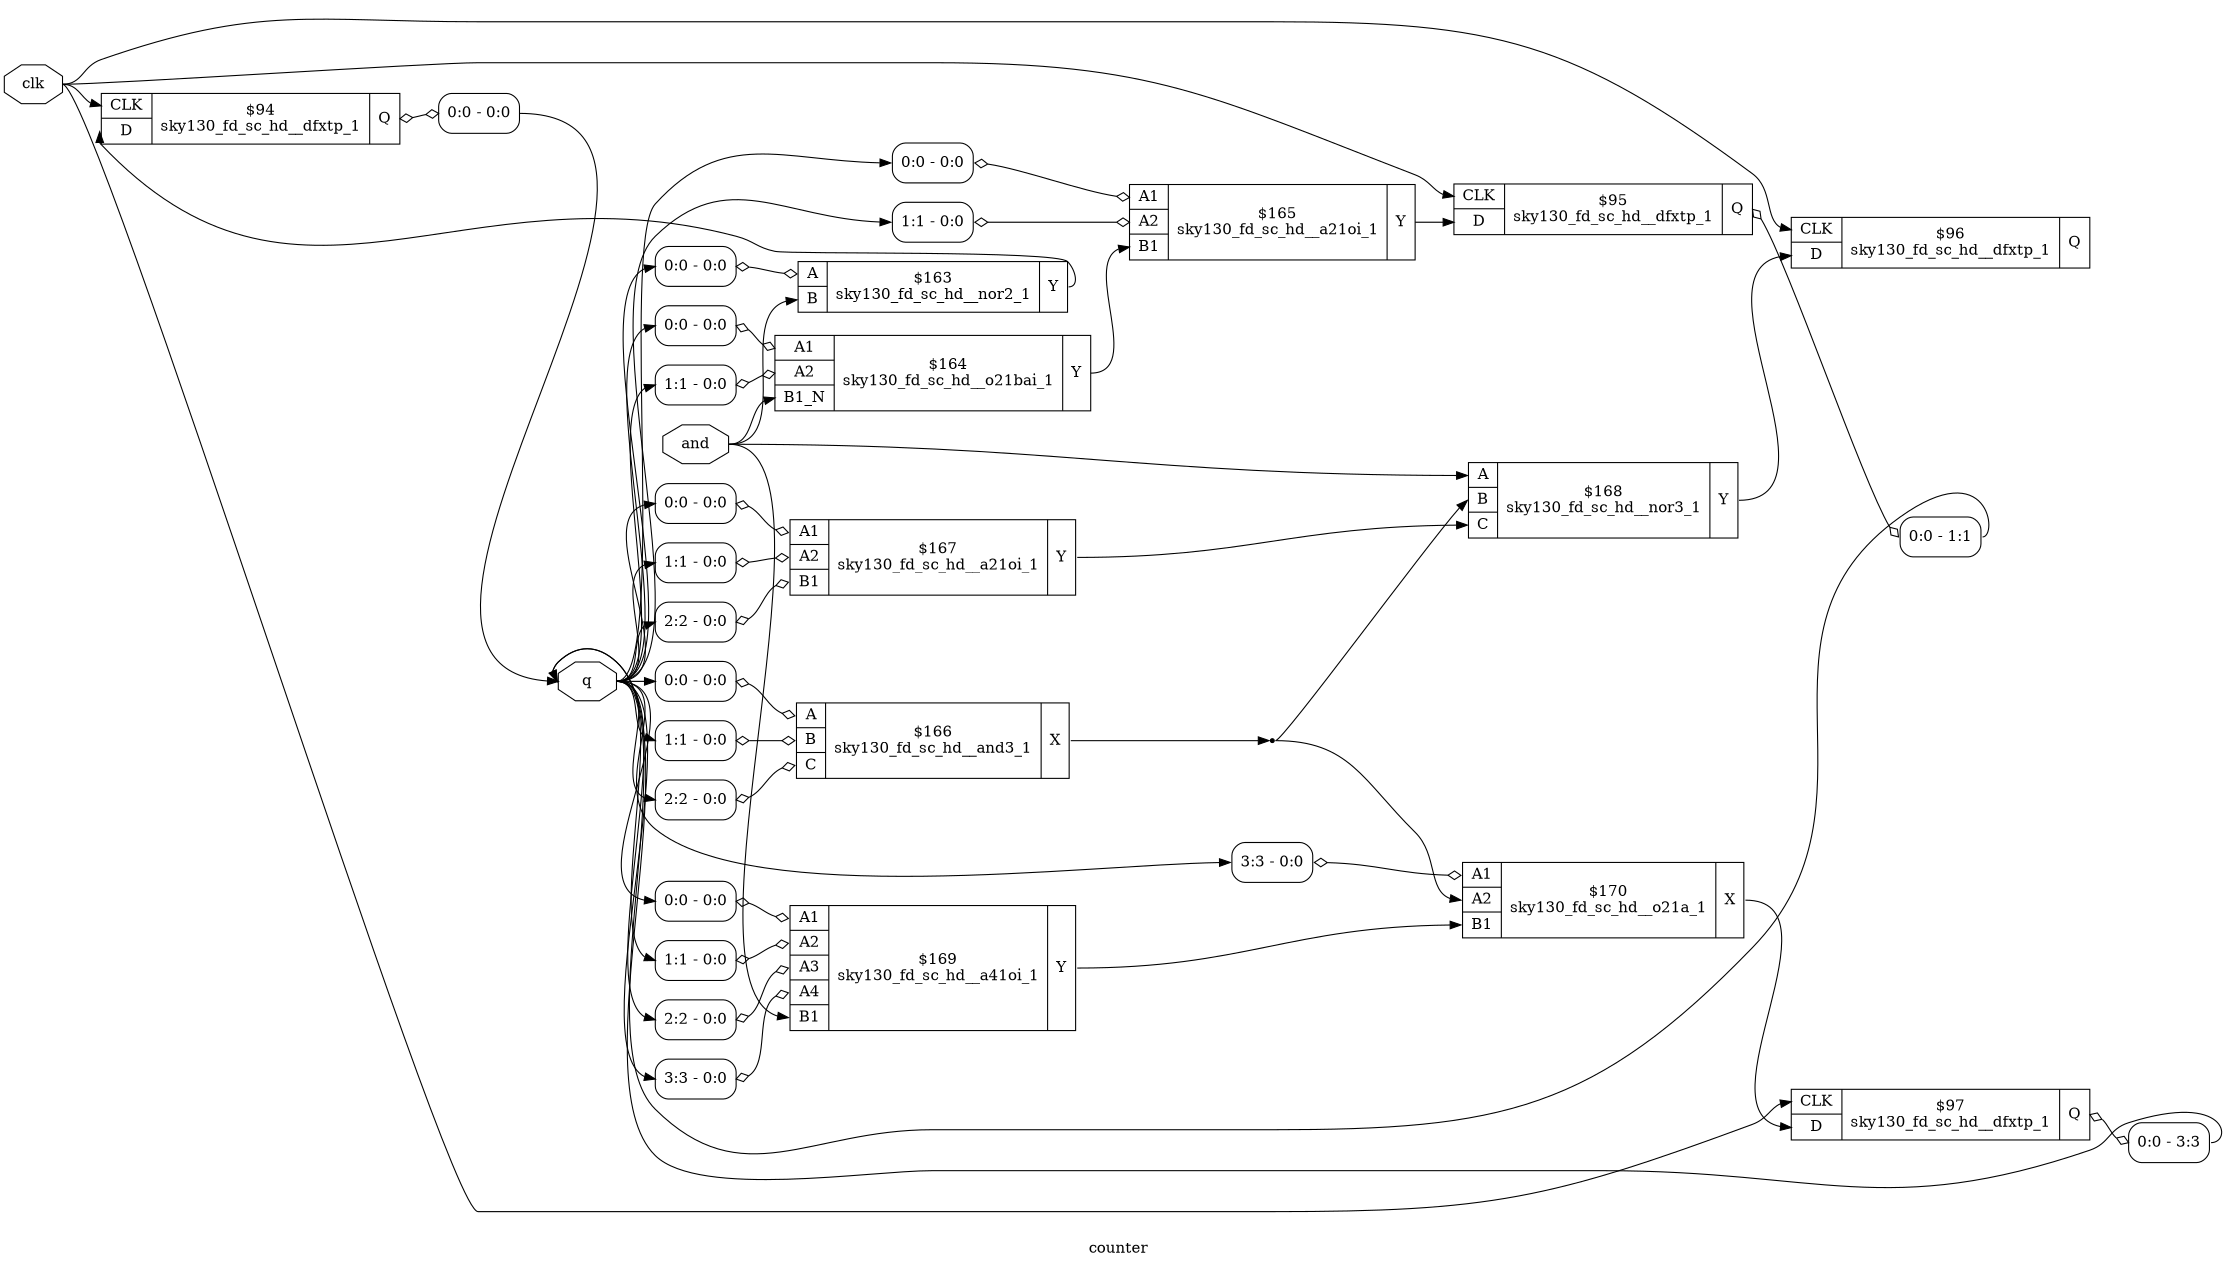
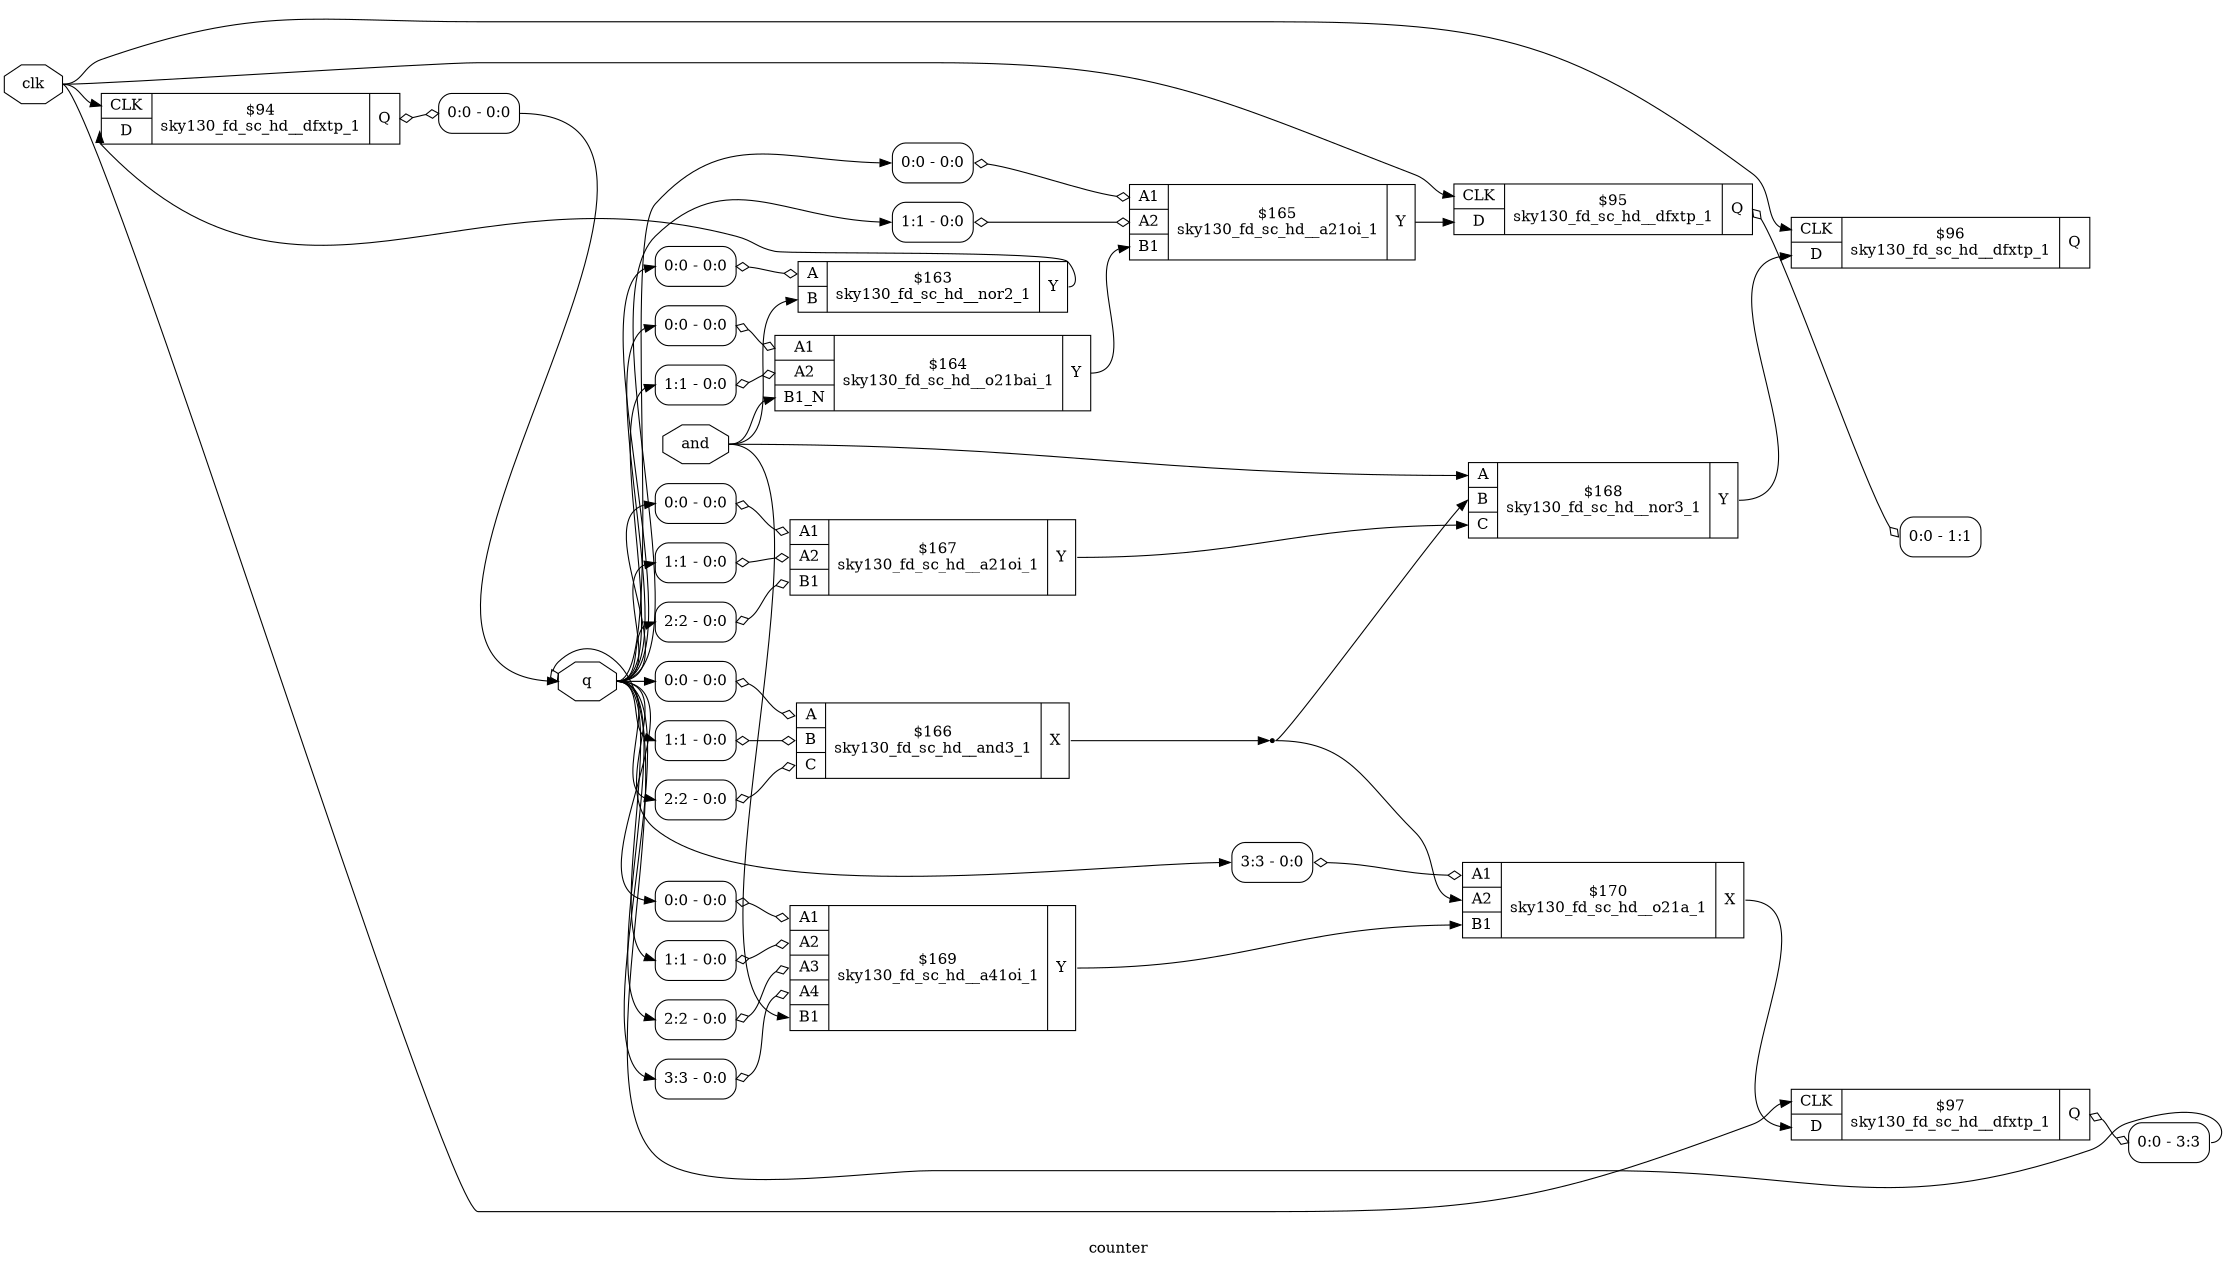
edge "0:0 - 1:1" -> "q": removed
edge "0:0 - 3:3" -> "q": arrowhead normal -> odiamond
